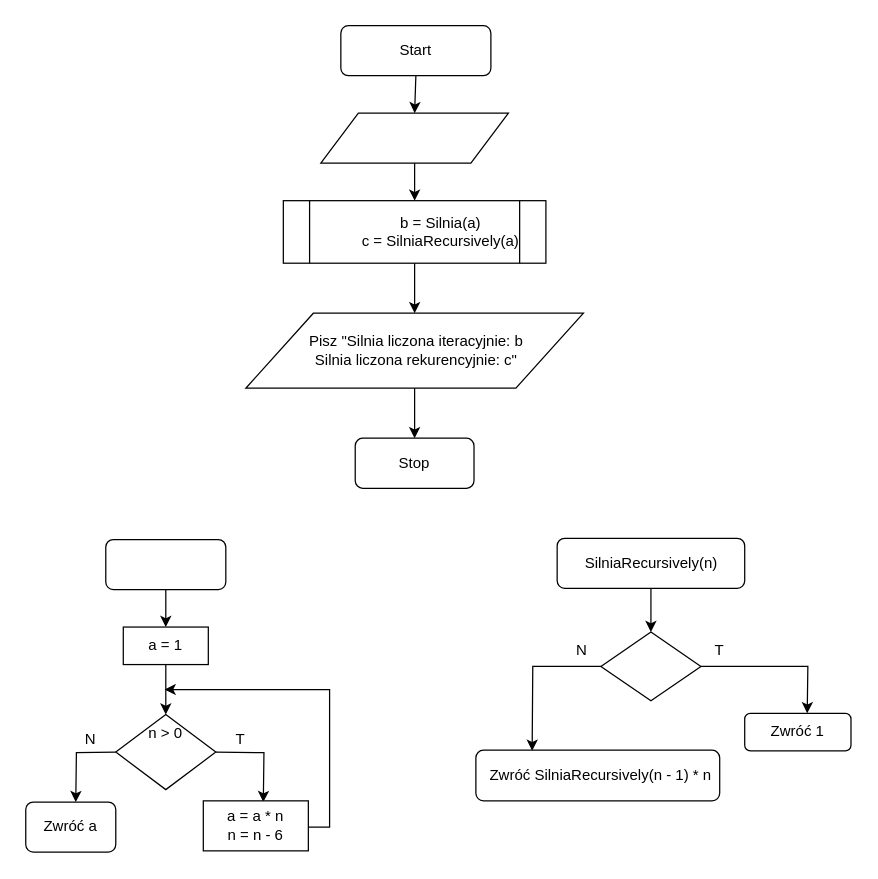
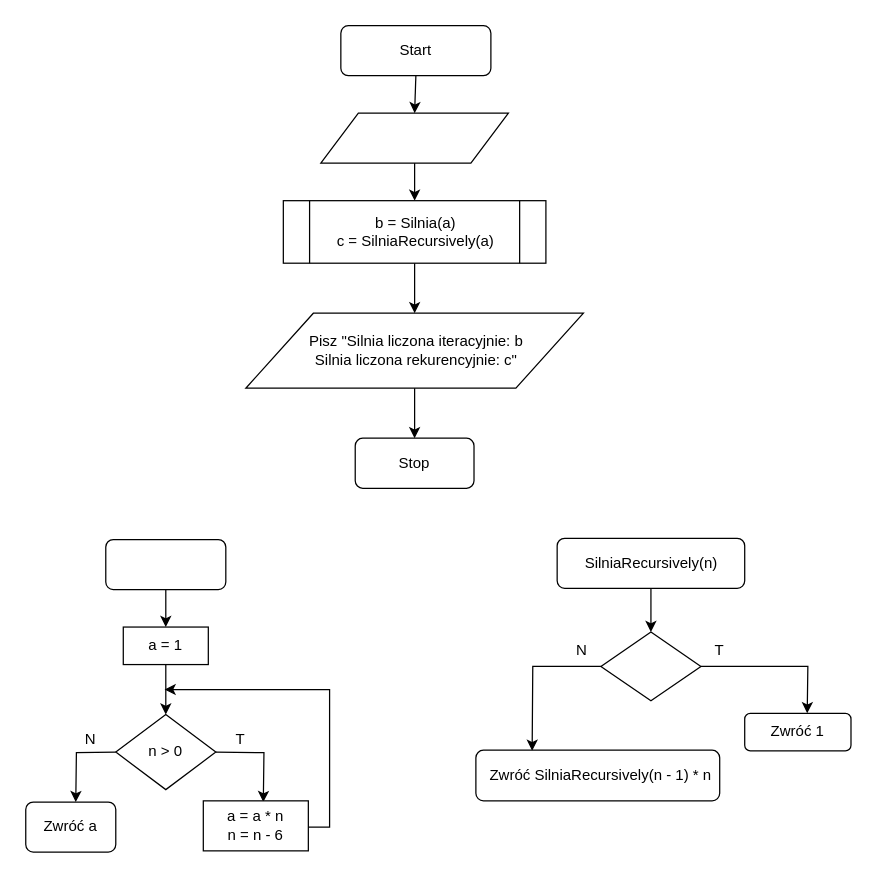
node "b = Silnia(a) c = SilniaRecursively(a)": moved (441, 232) -> (416, 232)
node "n > 0": moved (166, 733) -> (166, 752)
